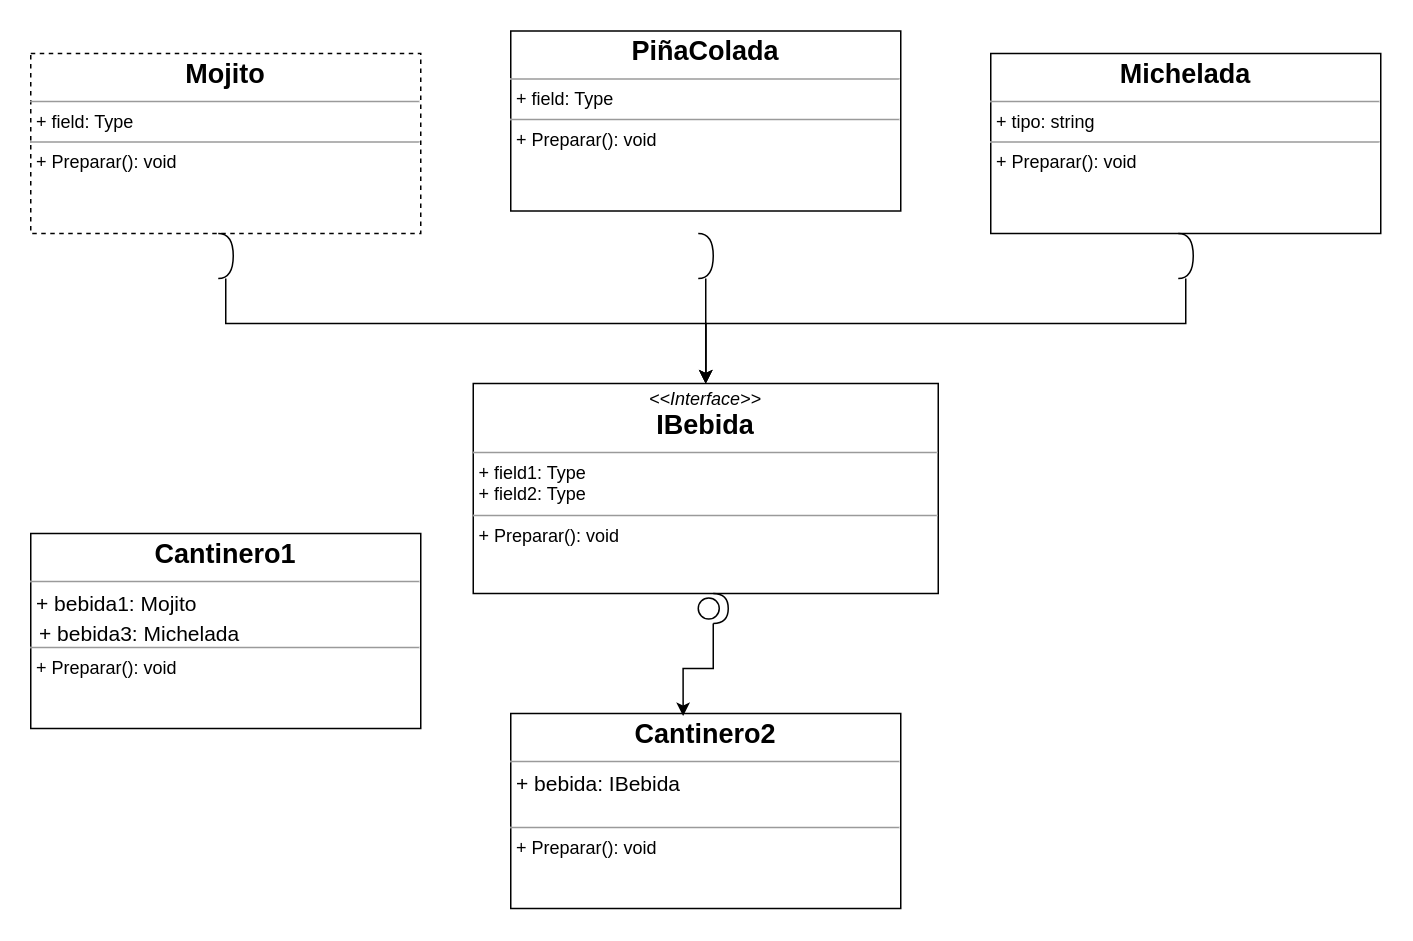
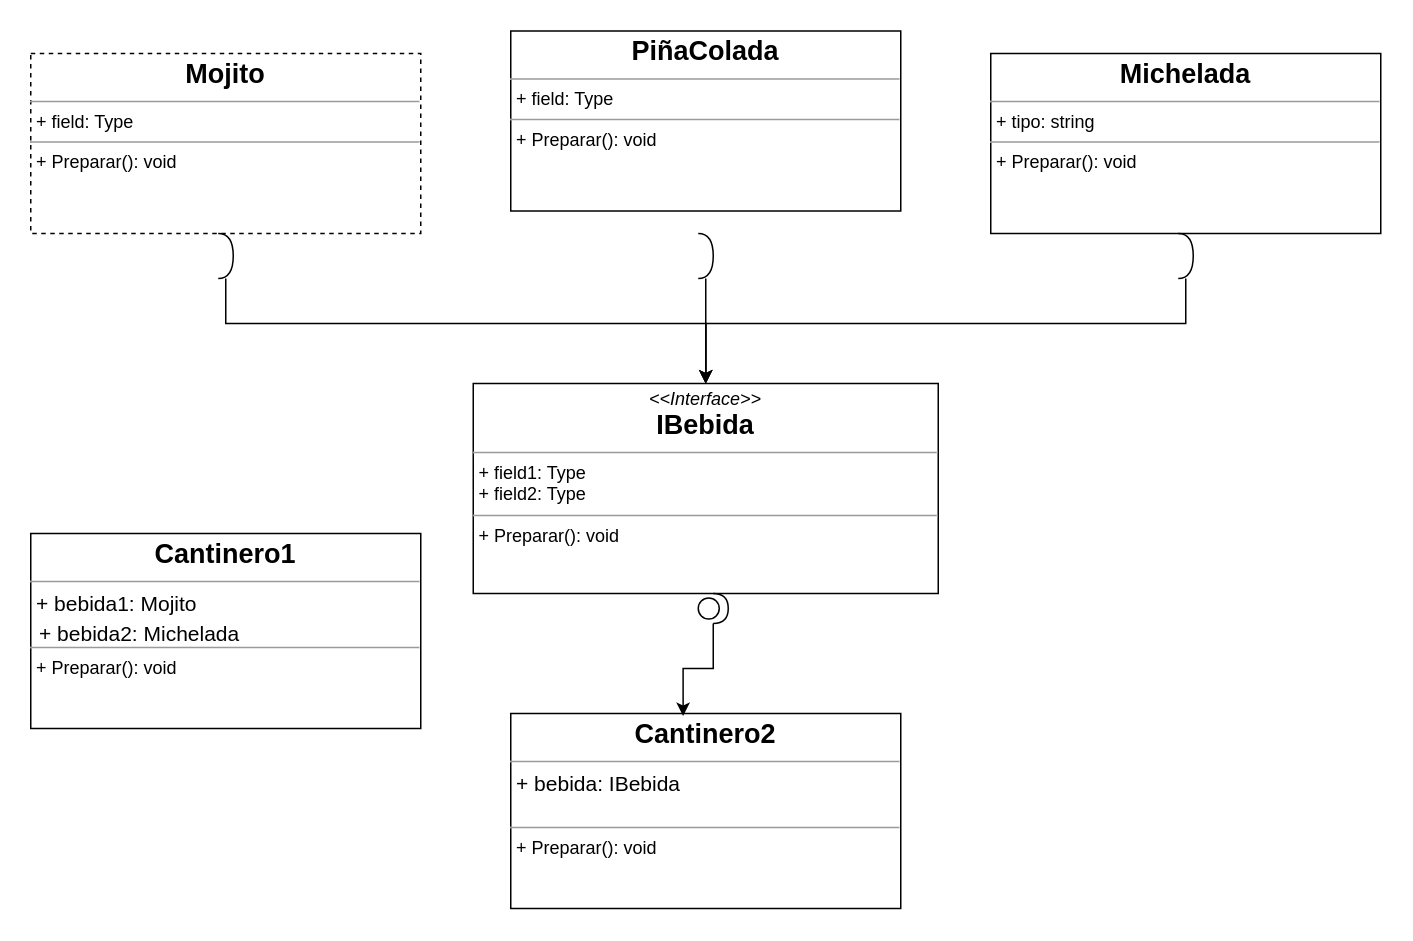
node "+ bebida3: Michelada": label "+ bebida3: Michelada" -> "+ bebida2: Michelada"
